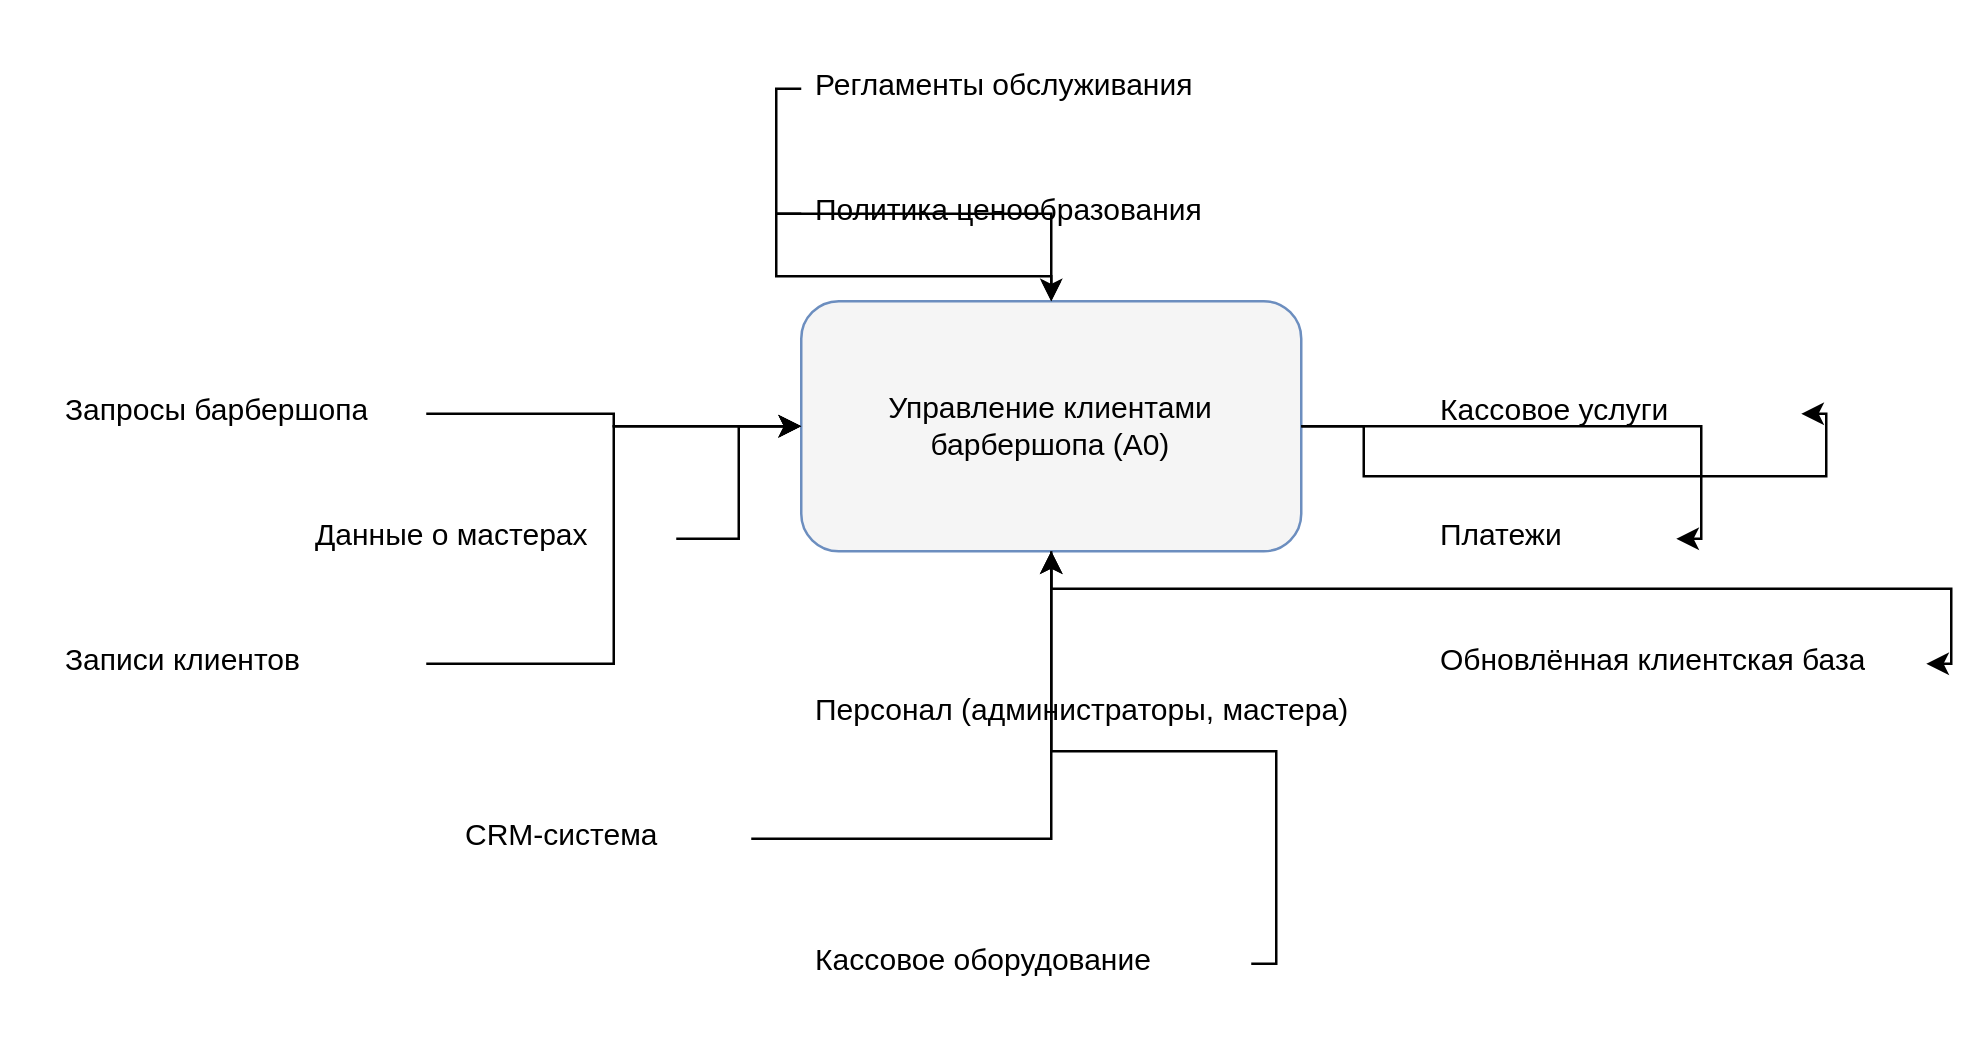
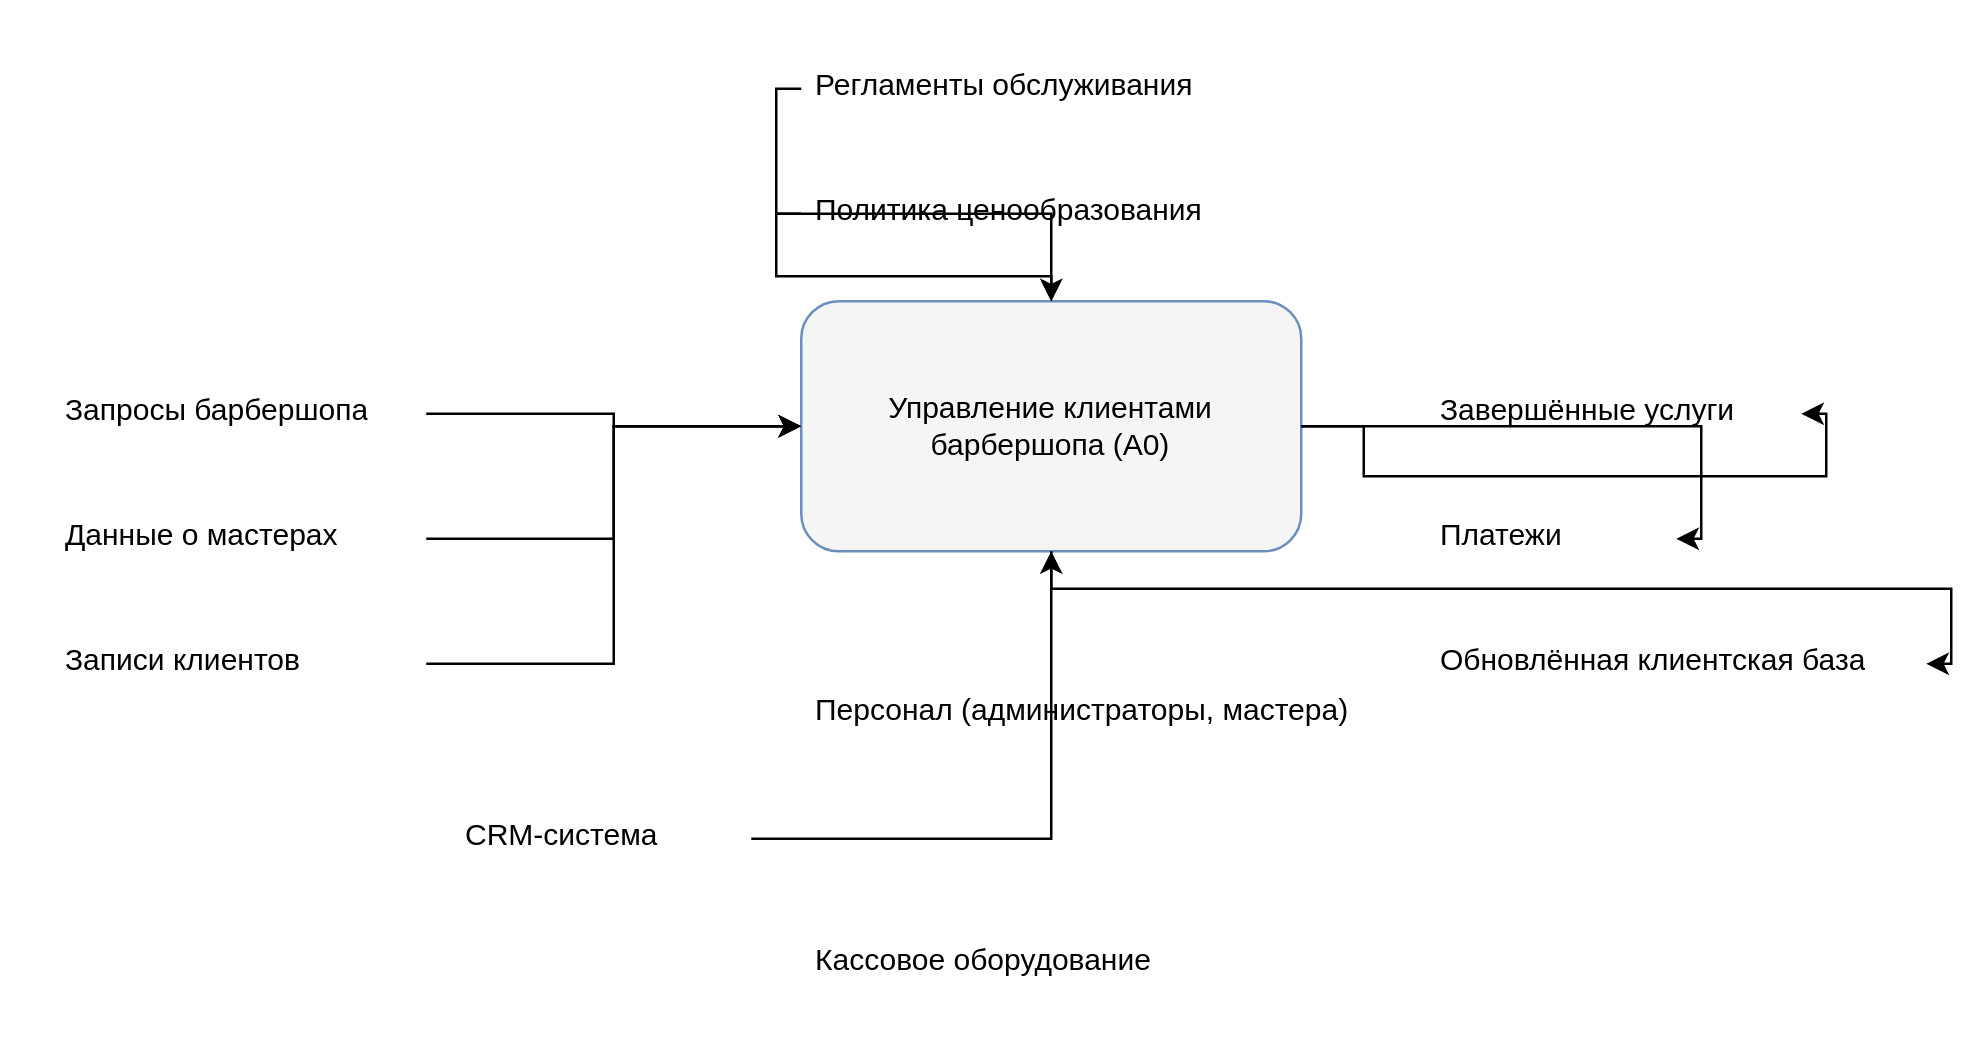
node "Кассовое услуги": label "Кассовое услуги" -> "Завершённые услуги"
node "Данные о мастерах": moved (489, 539) -> (239, 539)
edge "Кассовое оборудование" -> "Управление клиентами барбершопа (A0)": removed
